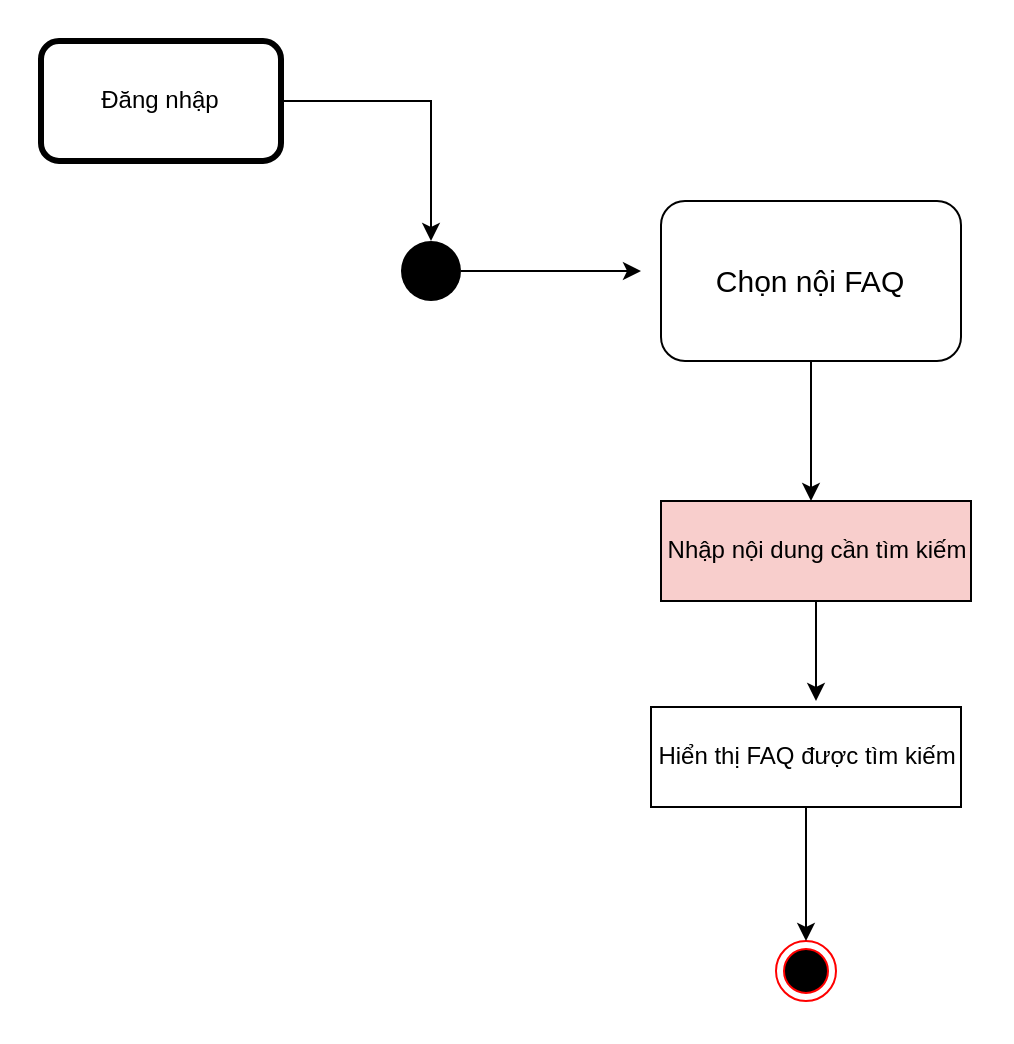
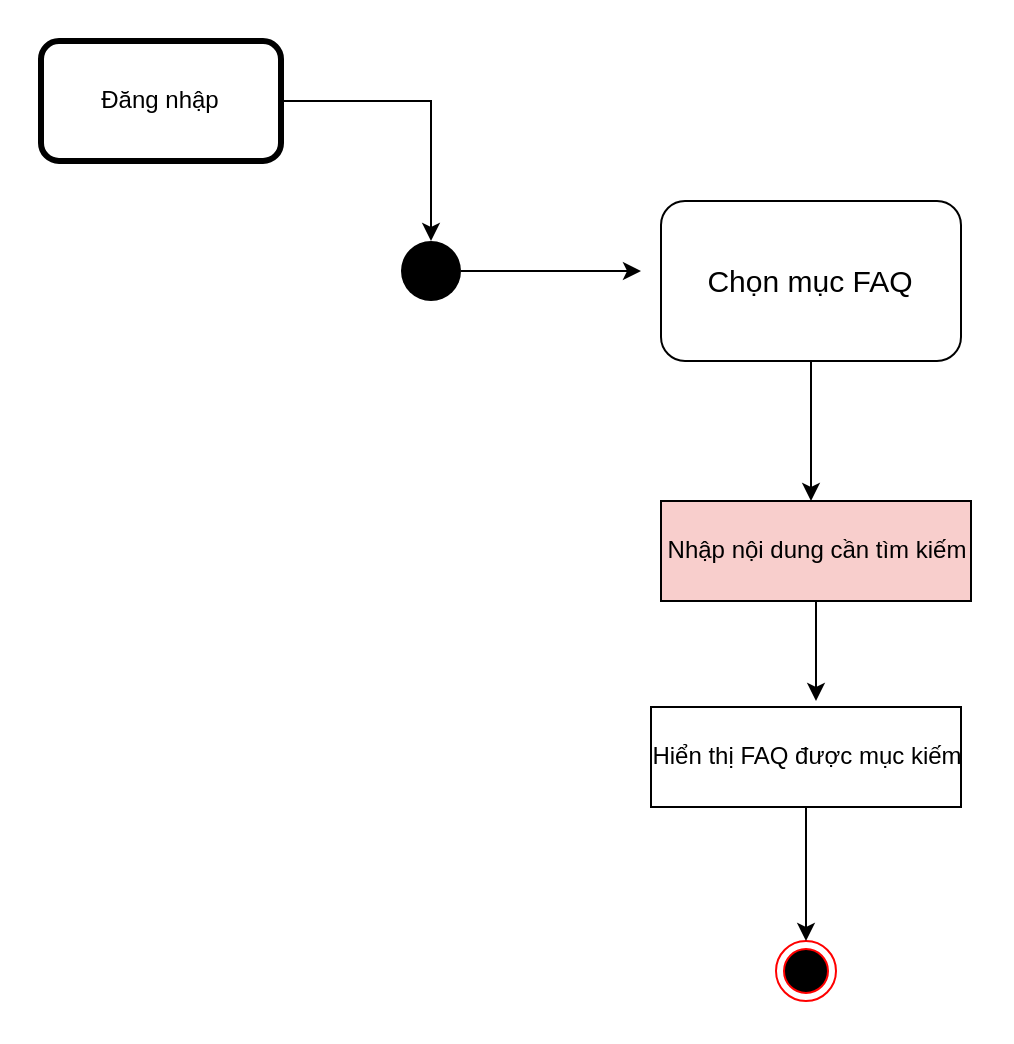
node "Chọn nội FAQ": label "Chọn nội FAQ" -> "Chọn mục FAQ"
node "Hiển thị FAQ được tìm kiếm": label "Hiển thị FAQ được tìm kiếm" -> "Hiển thị FAQ được mục kiếm"
